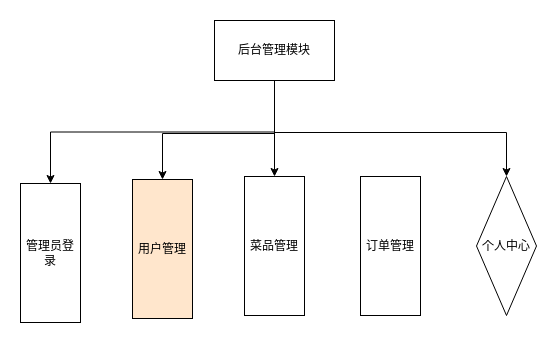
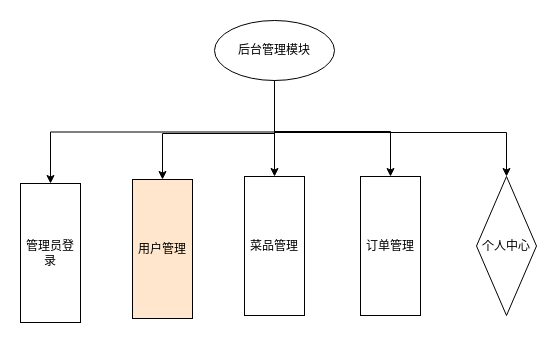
node "后台管理模块": shape rectangle -> ellipse
edge "后台管理模块" -> "订单管理": added
